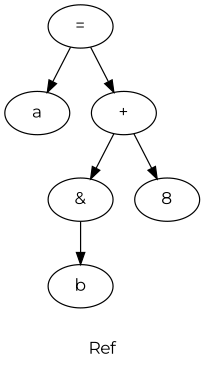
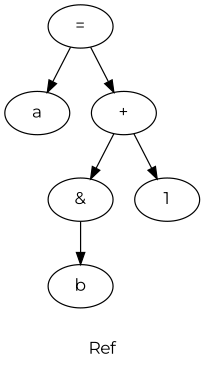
node "8": label "8" -> "1"
